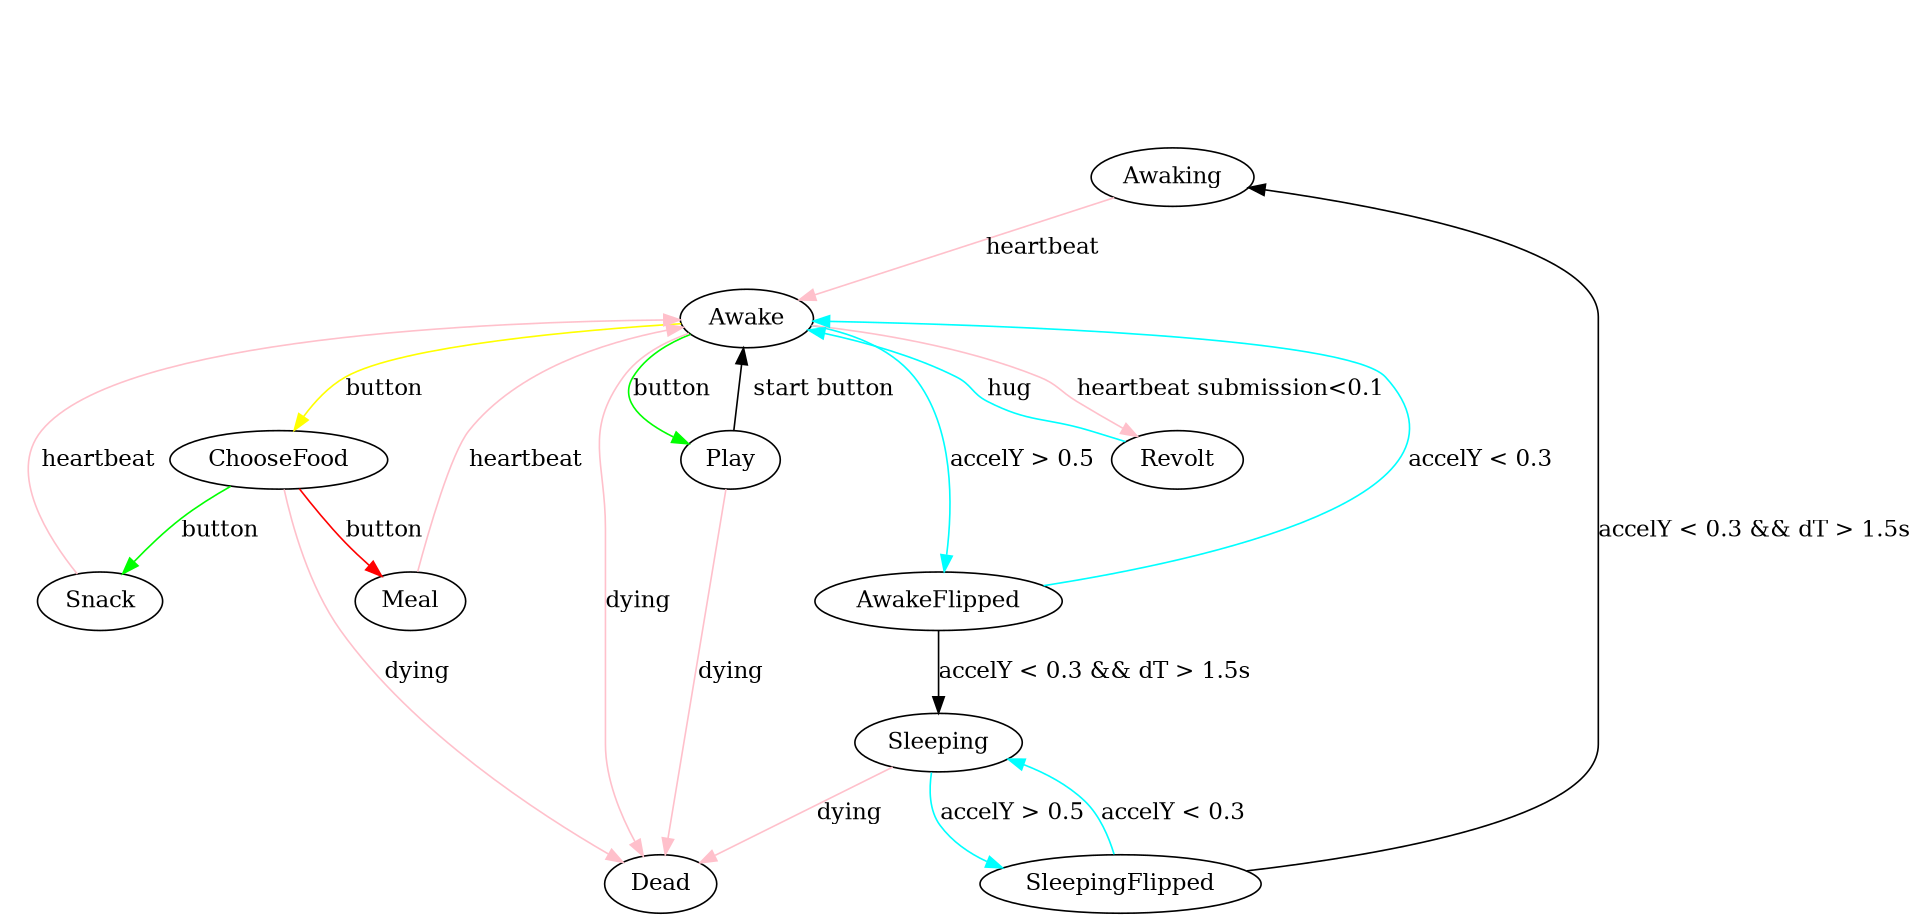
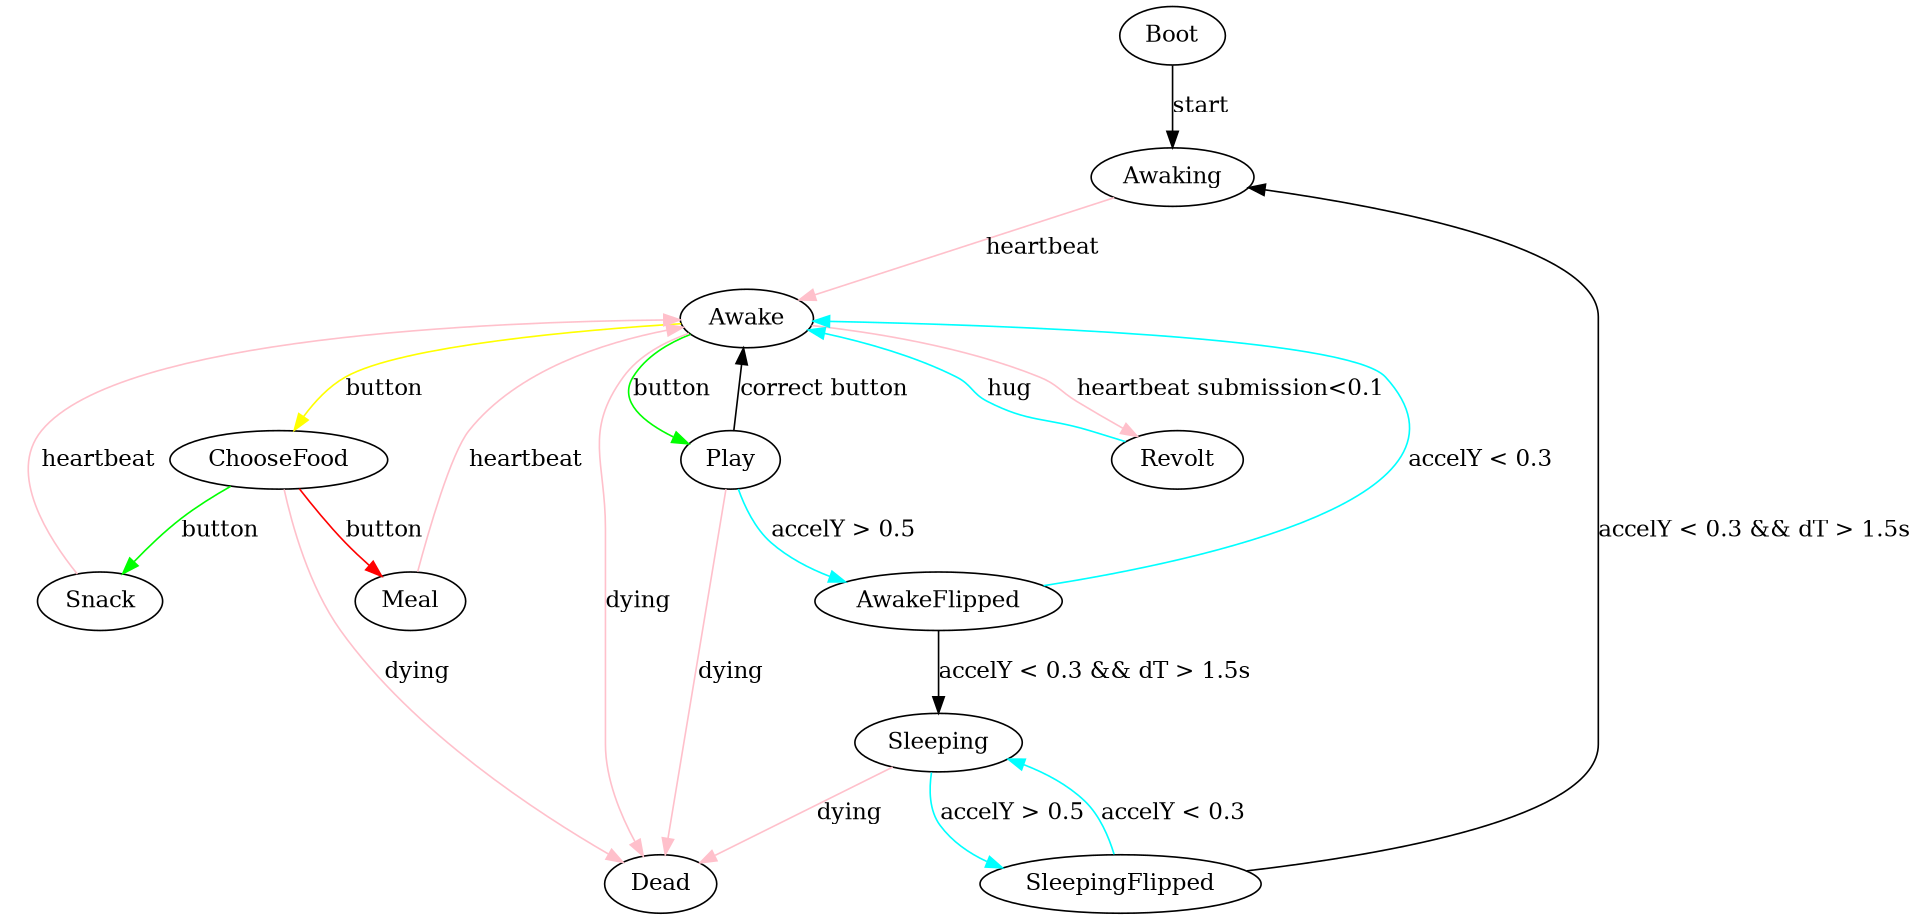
node "Boot": added
edge "Play" -> "Awake": label "start button" -> "correct button"
edge "Awake" -> "AwakeFlipped": now "Play" -> "AwakeFlipped"
